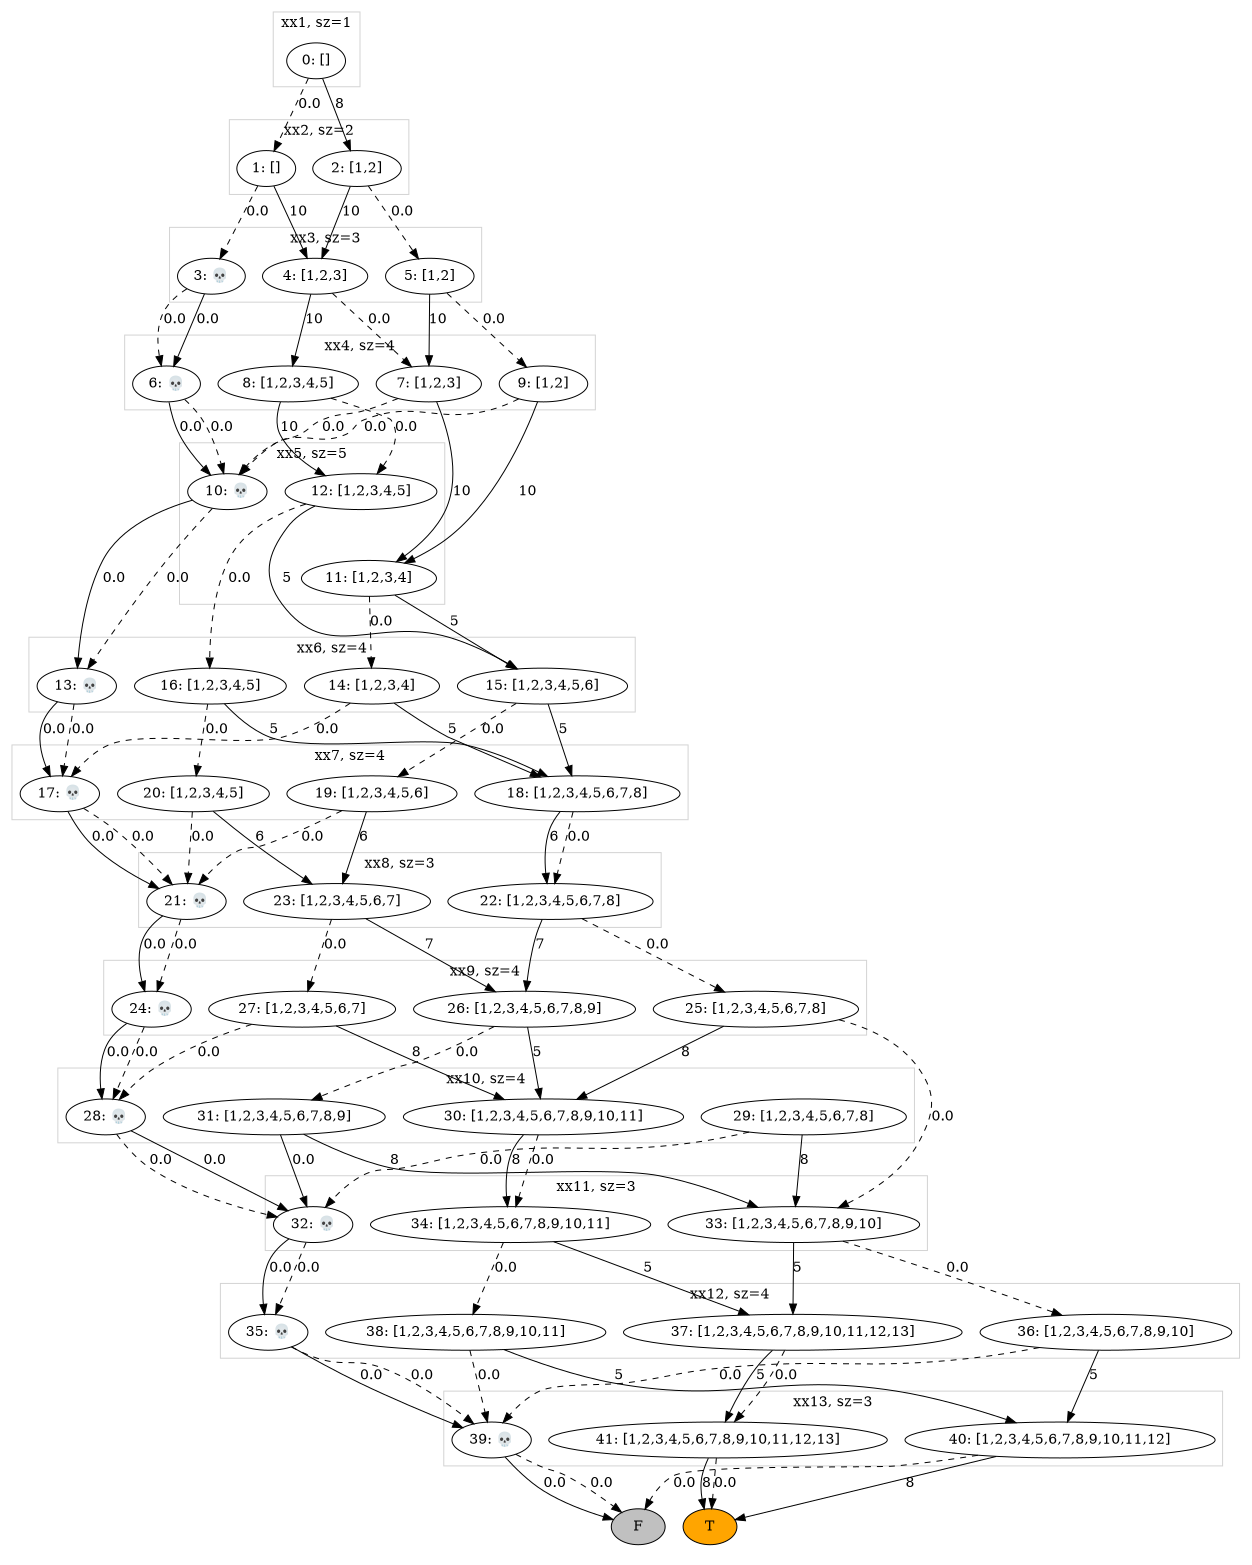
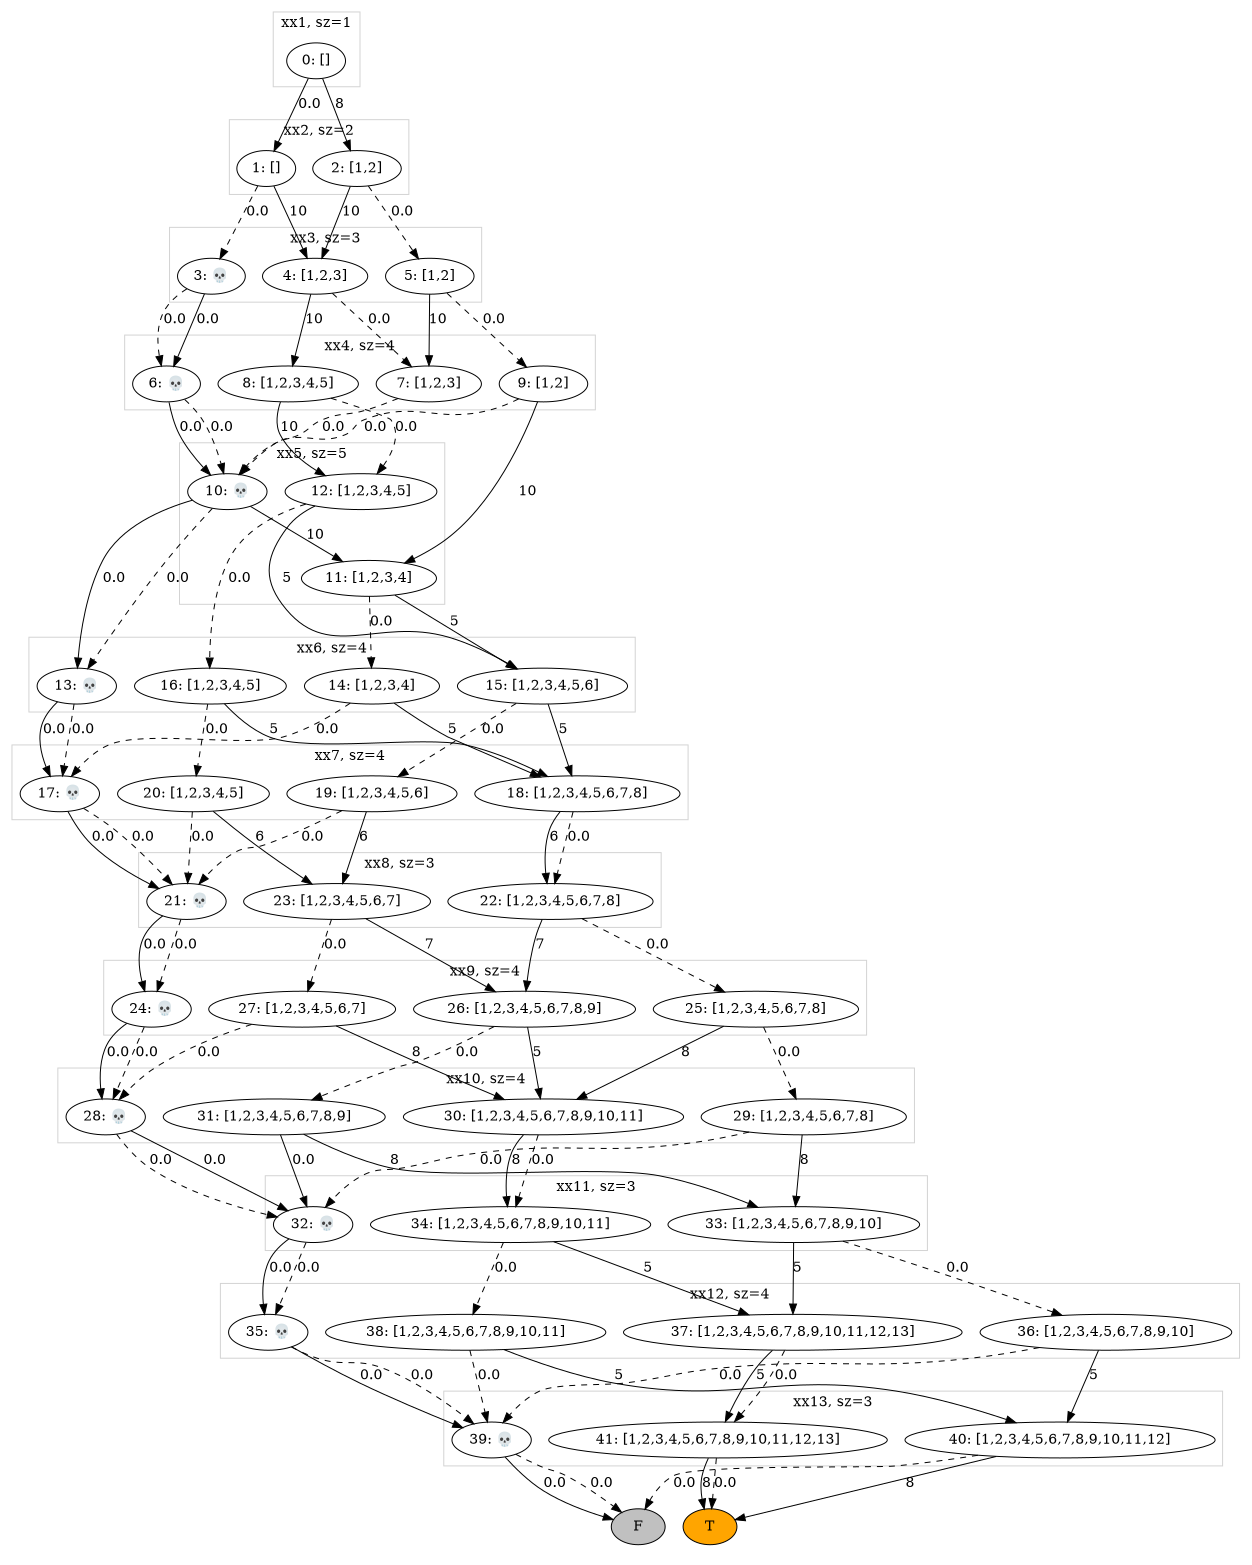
edge "0: []" -> "1: []": style dashed -> solid
edge "7: [1,2,3]" -> "11: [1,2,3,4]": now "10: 💀" -> "11: [1,2,3,4]"
edge "25: [1,2,3,4,5,6,7,8]" -> "33: [1,2,3,4,5,6,7,8,9,10]": now "25: [1,2,3,4,5,6,7,8]" -> "29: [1,2,3,4,5,6,7,8]"
